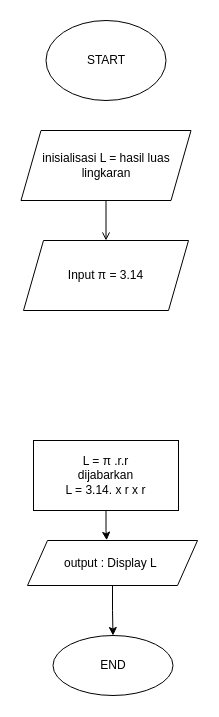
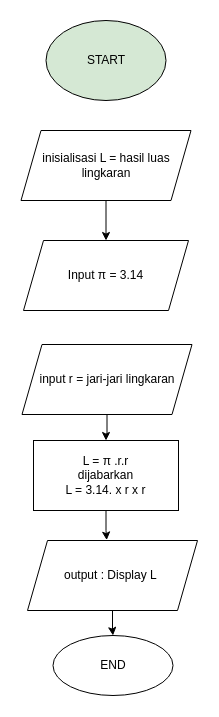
node "START": fillcolor #ffffff -> #d5e8d4
edge "inisialisasi L = hasil luas lingkaran" -> "Input π = 3.14": arrowhead open -> classic
node "input r = jari-jari lingkaran": added
edge "input r = jari-jari lingkaran" -> "L = π .r.r dijabarkan L = 3.14. x r x r": added
node "output : Display L": size 170x45 -> 170x70
